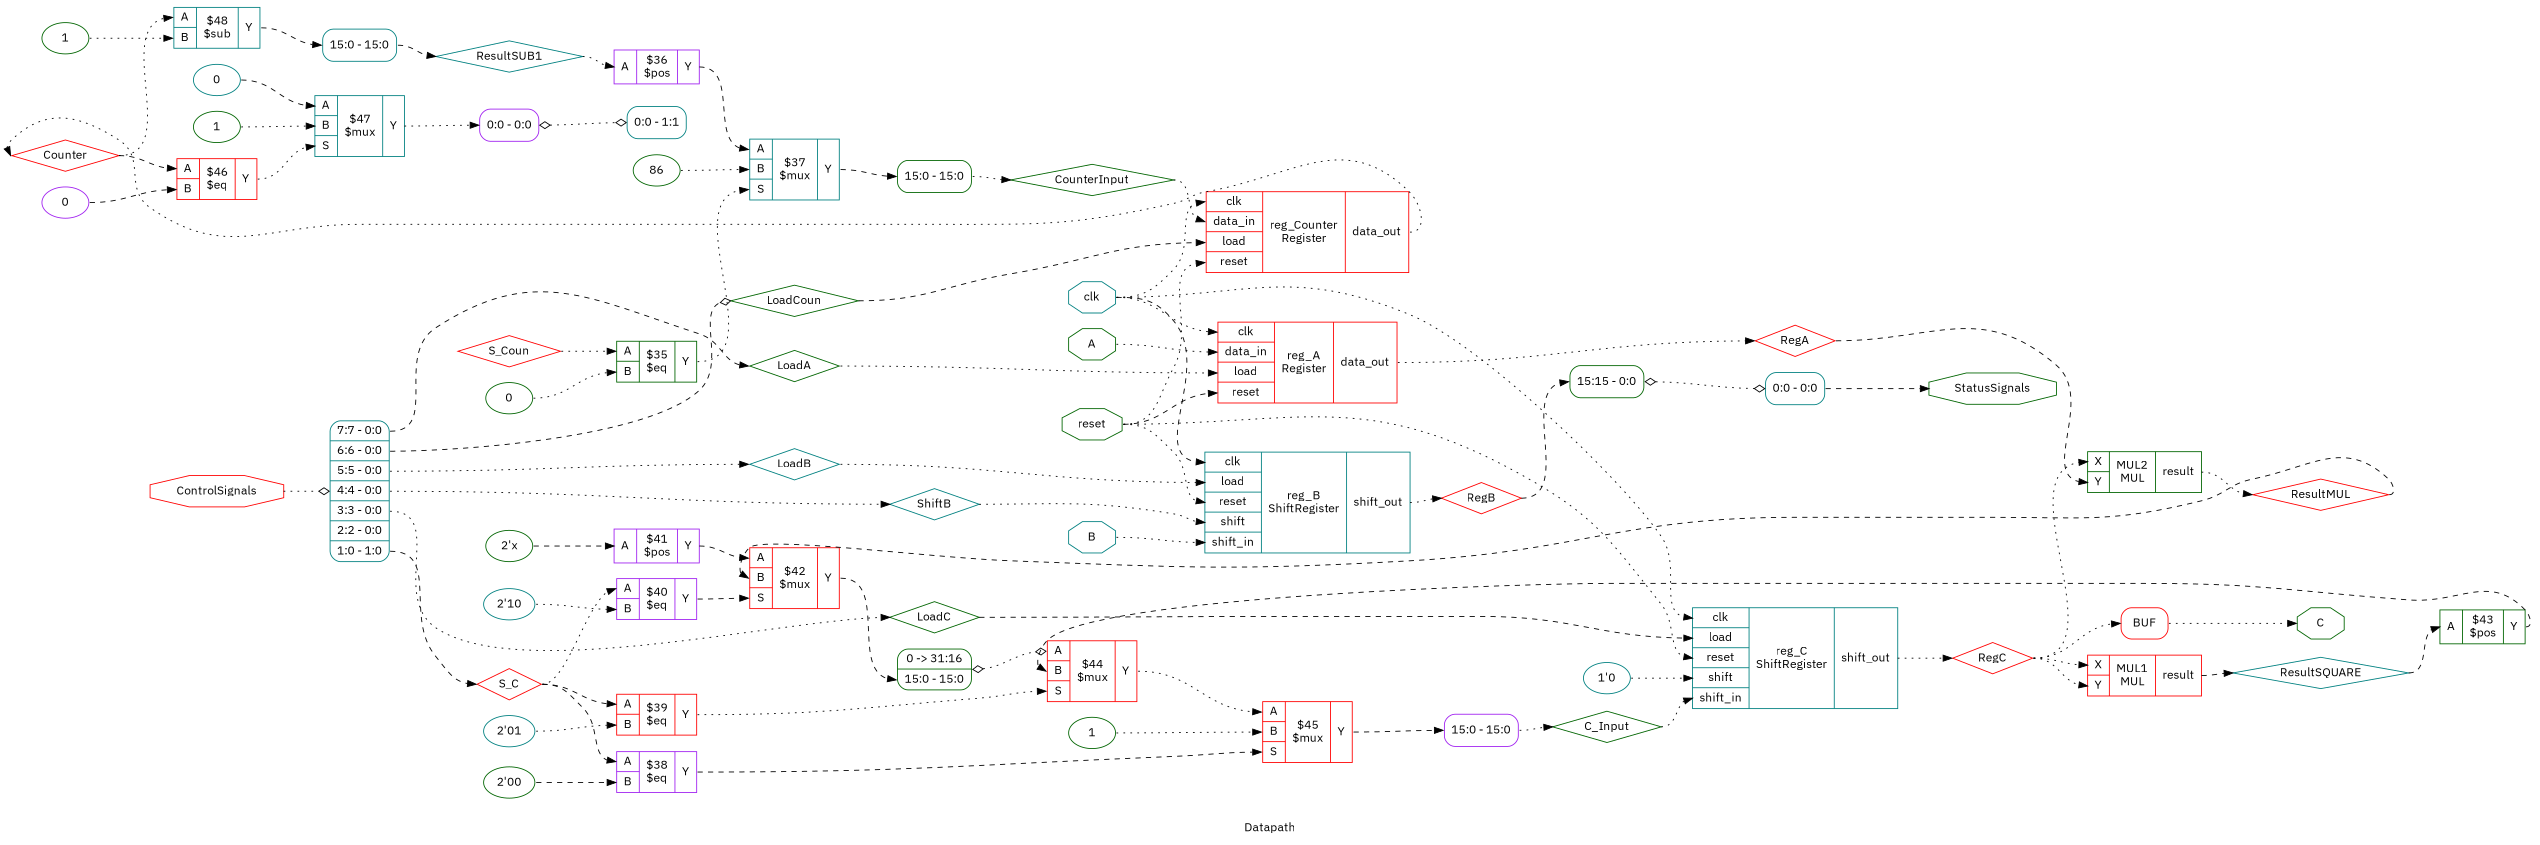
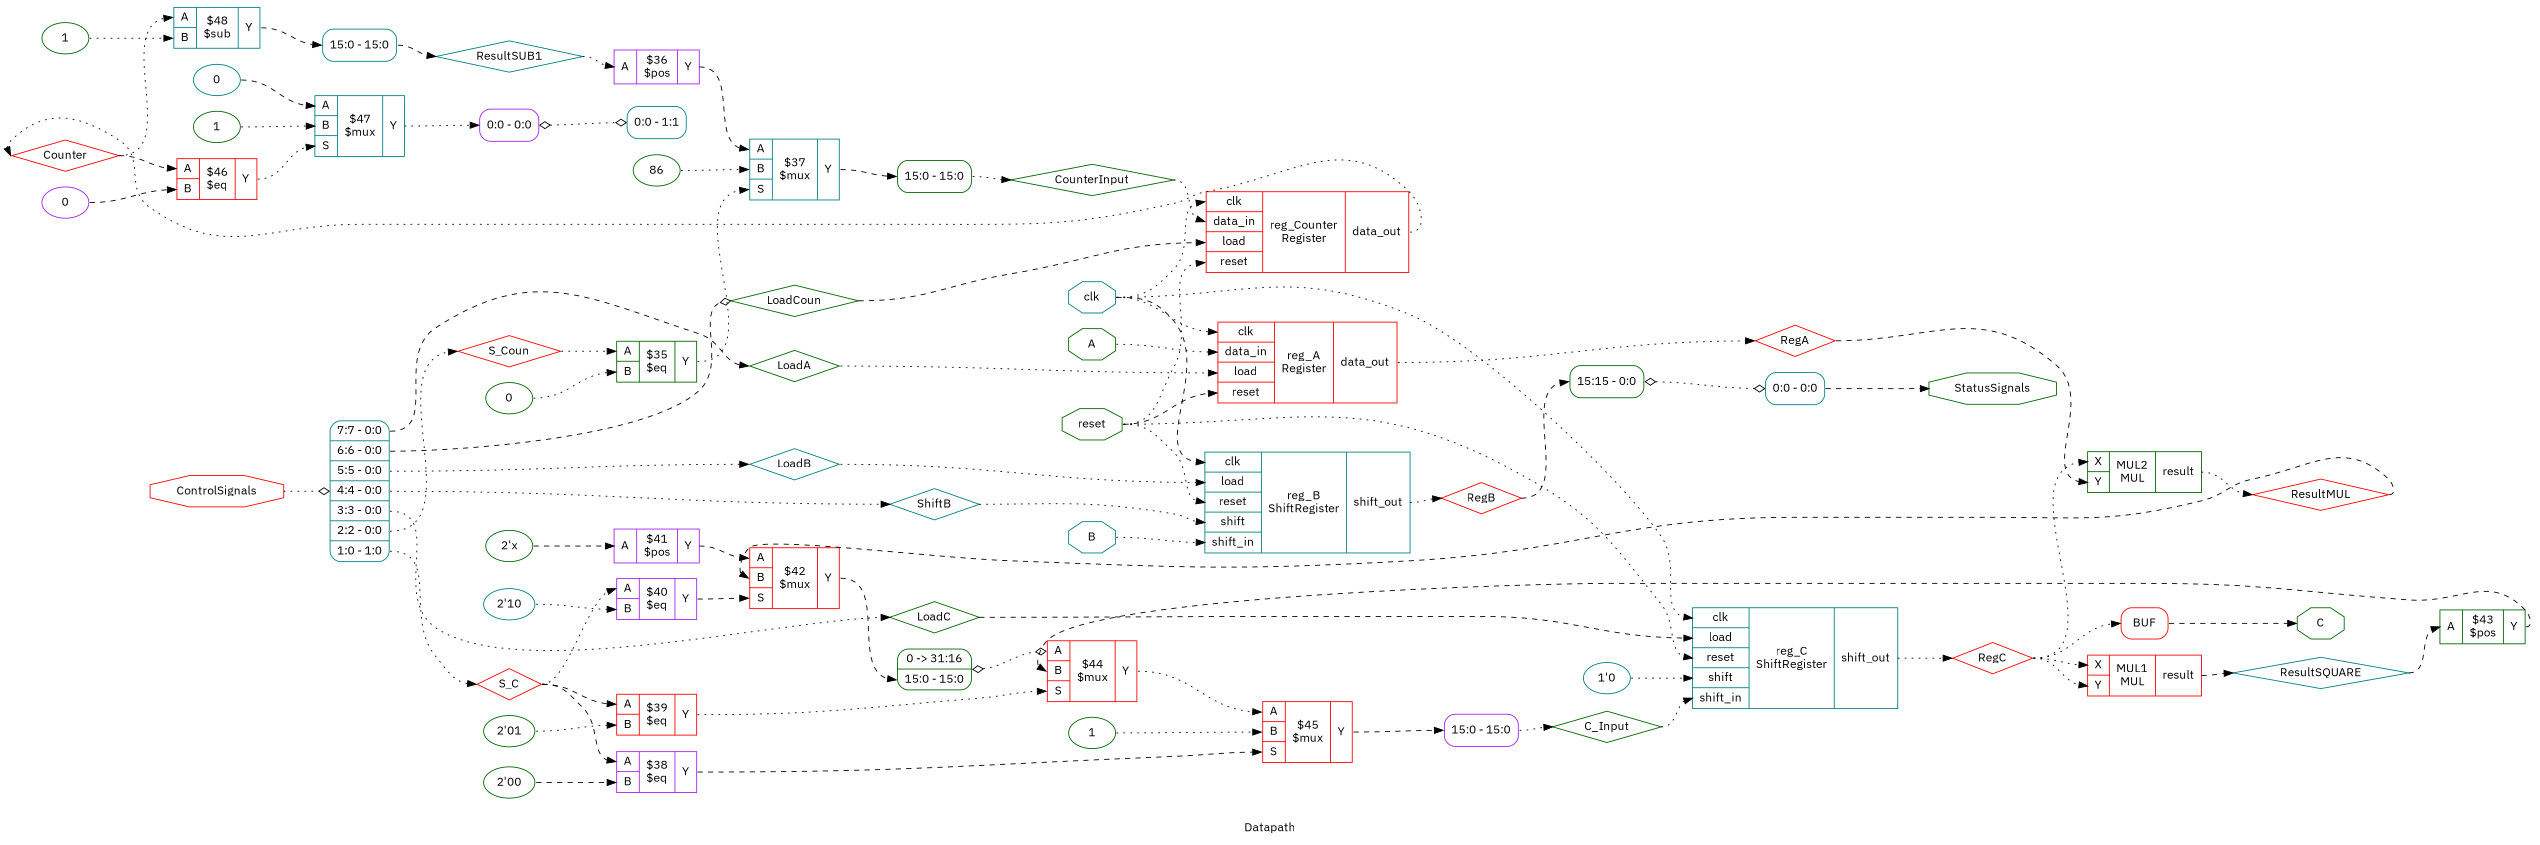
edge "7:7 - 0:0" -> "S_Coun": added
edge "7:7 - 0:0" -> "S_C": style dashed -> dotted
edge "BUF" -> "C": style dotted -> dashed
node "2'01": color teal -> darkgreen
